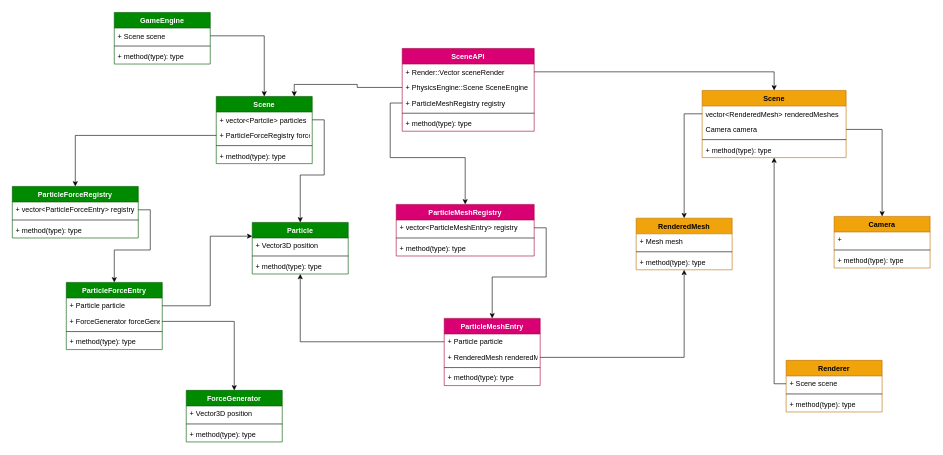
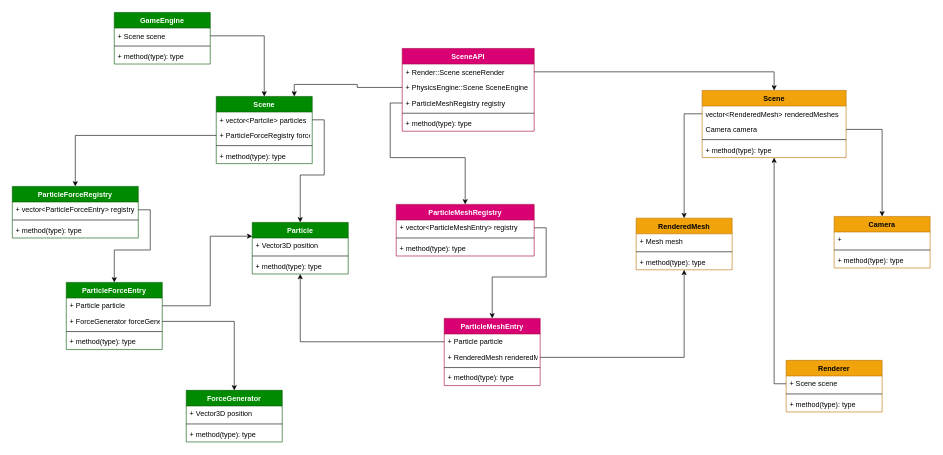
node "+ Render::Vector sceneRender": label "+ Render::Vector sceneRender" -> "+ Render::Scene sceneRender"
